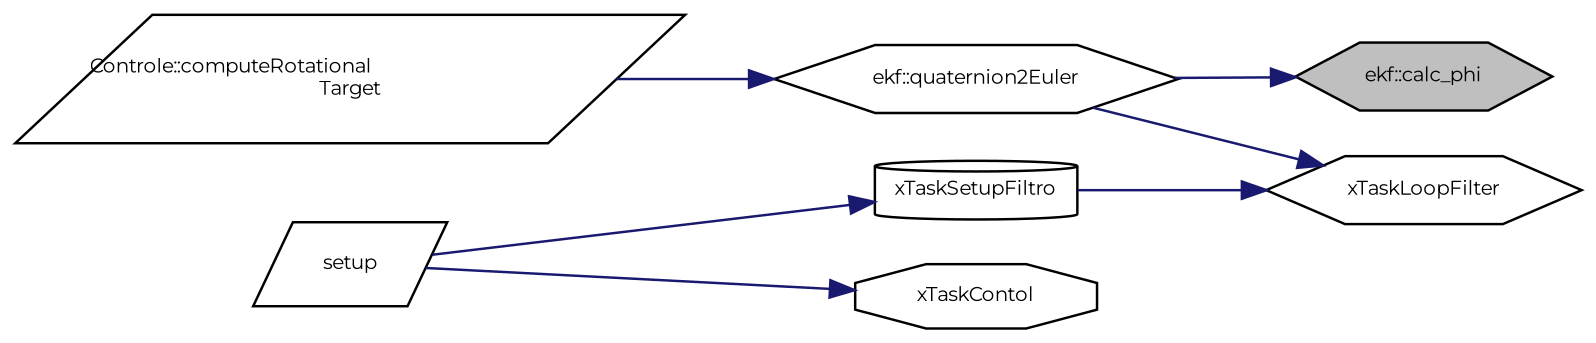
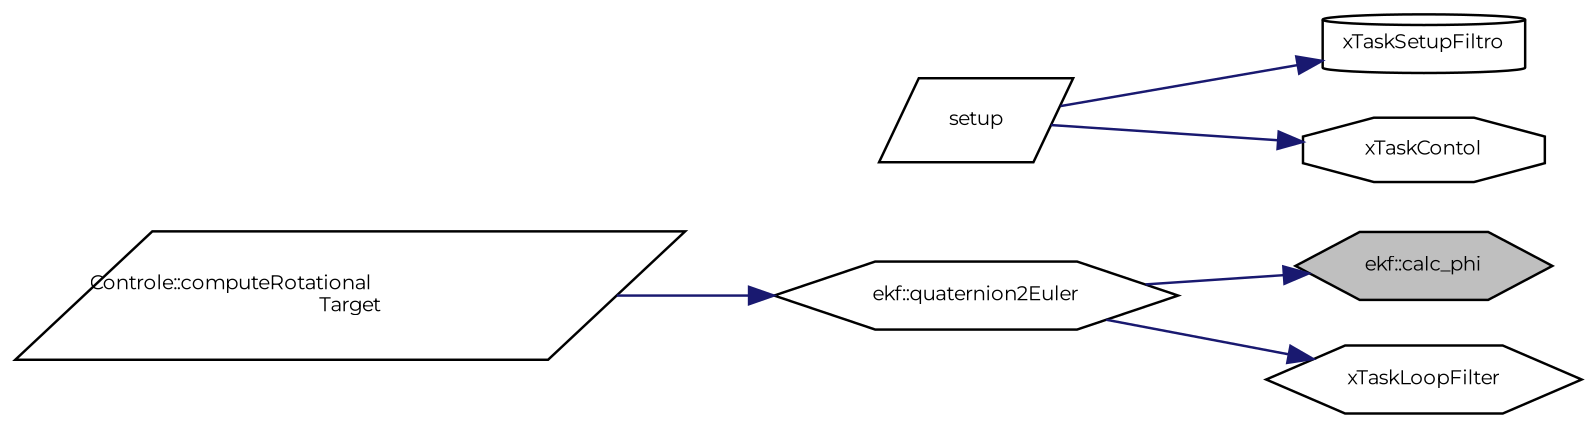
edge "xTaskSetupFiltro" -> "xTaskLoopFilter": removed
